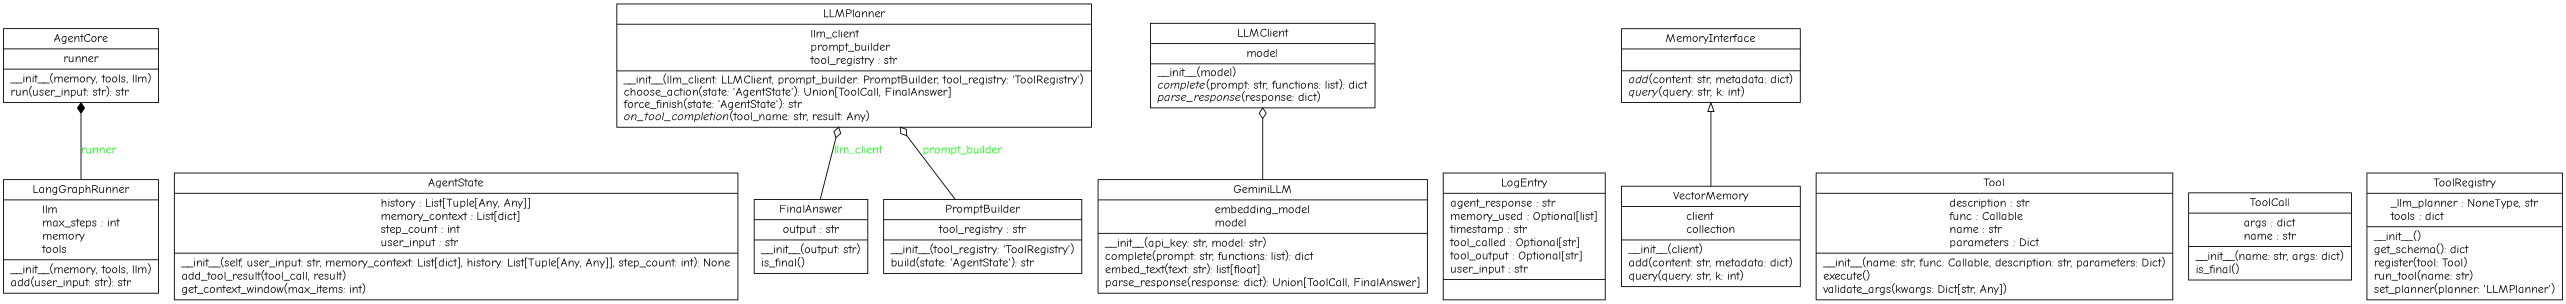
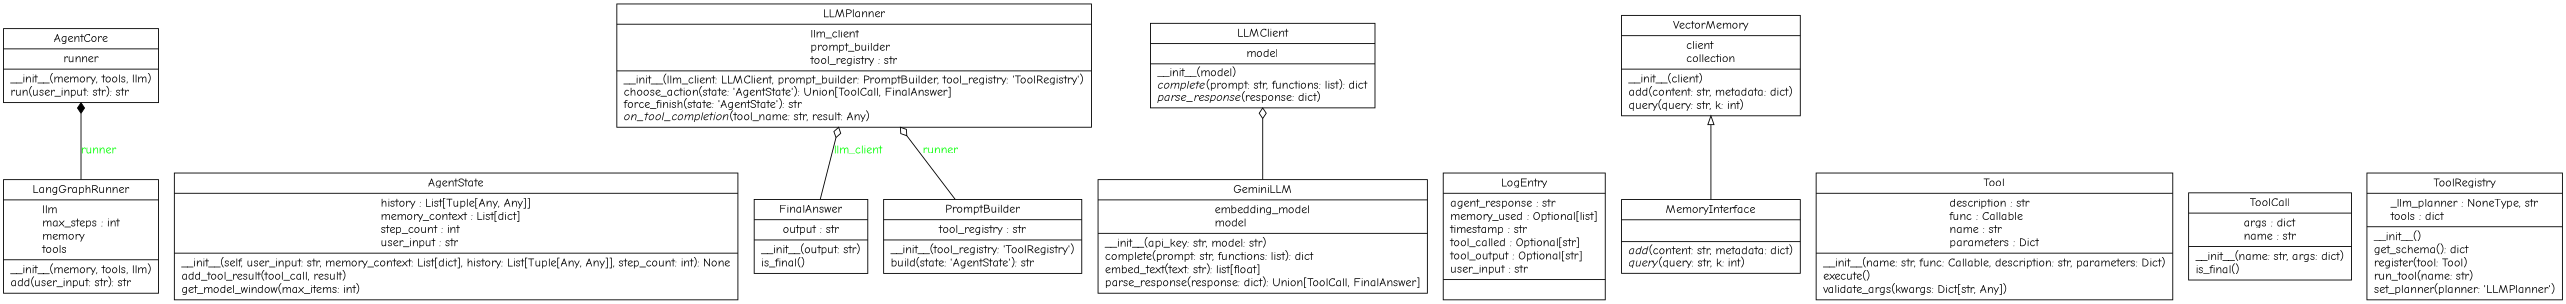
edge "VectorMemory" -> "MemoryInterface": reversed
edge "PromptBuilder" -> "LLMPlanner": label "prompt_builder" -> "runner"
node "AgentState": text "get_context_window(max_items: int)" -> "get_model_window(max_items: int)"
